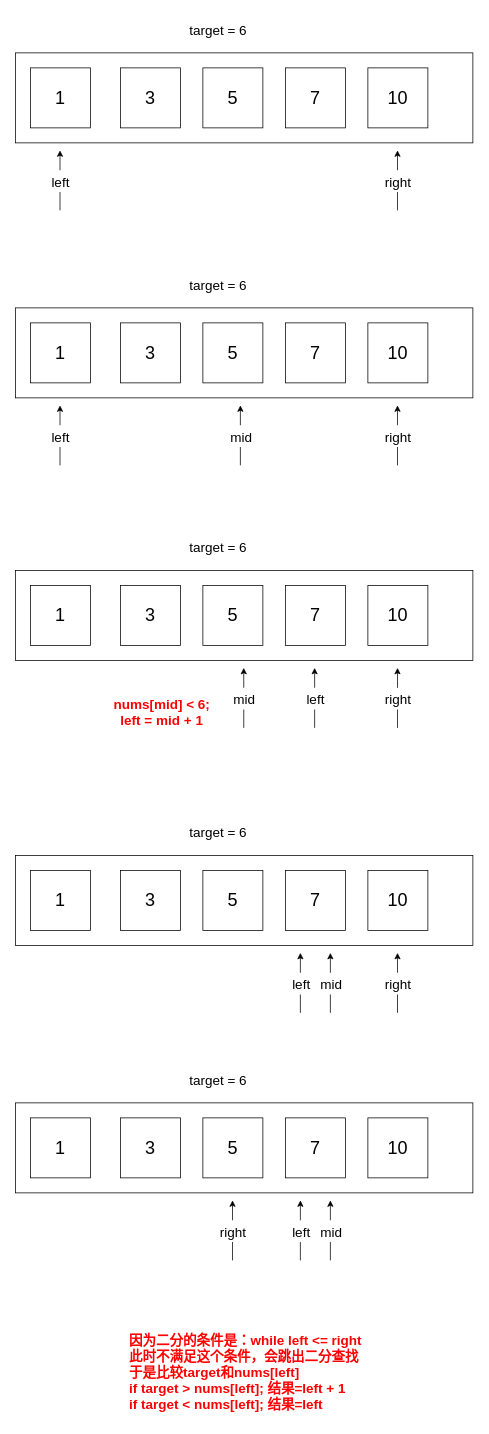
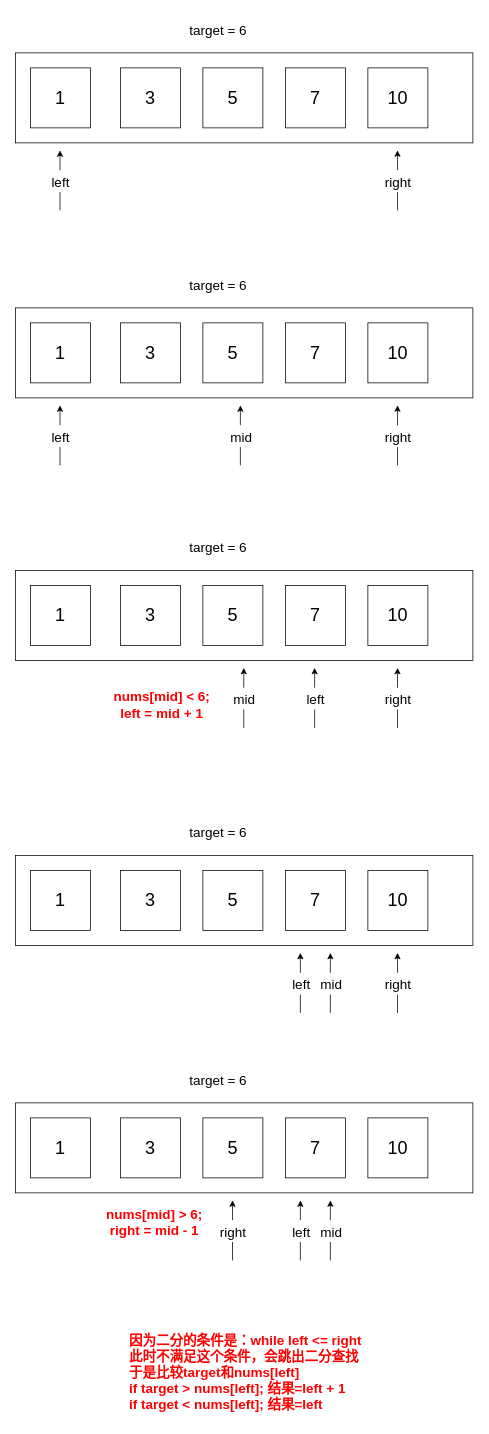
node "nums[mid] < 6; left = mid + 1": moved (162, 713) -> (162, 705)
node "nums[mid] > 6; right = mid - 1": added
